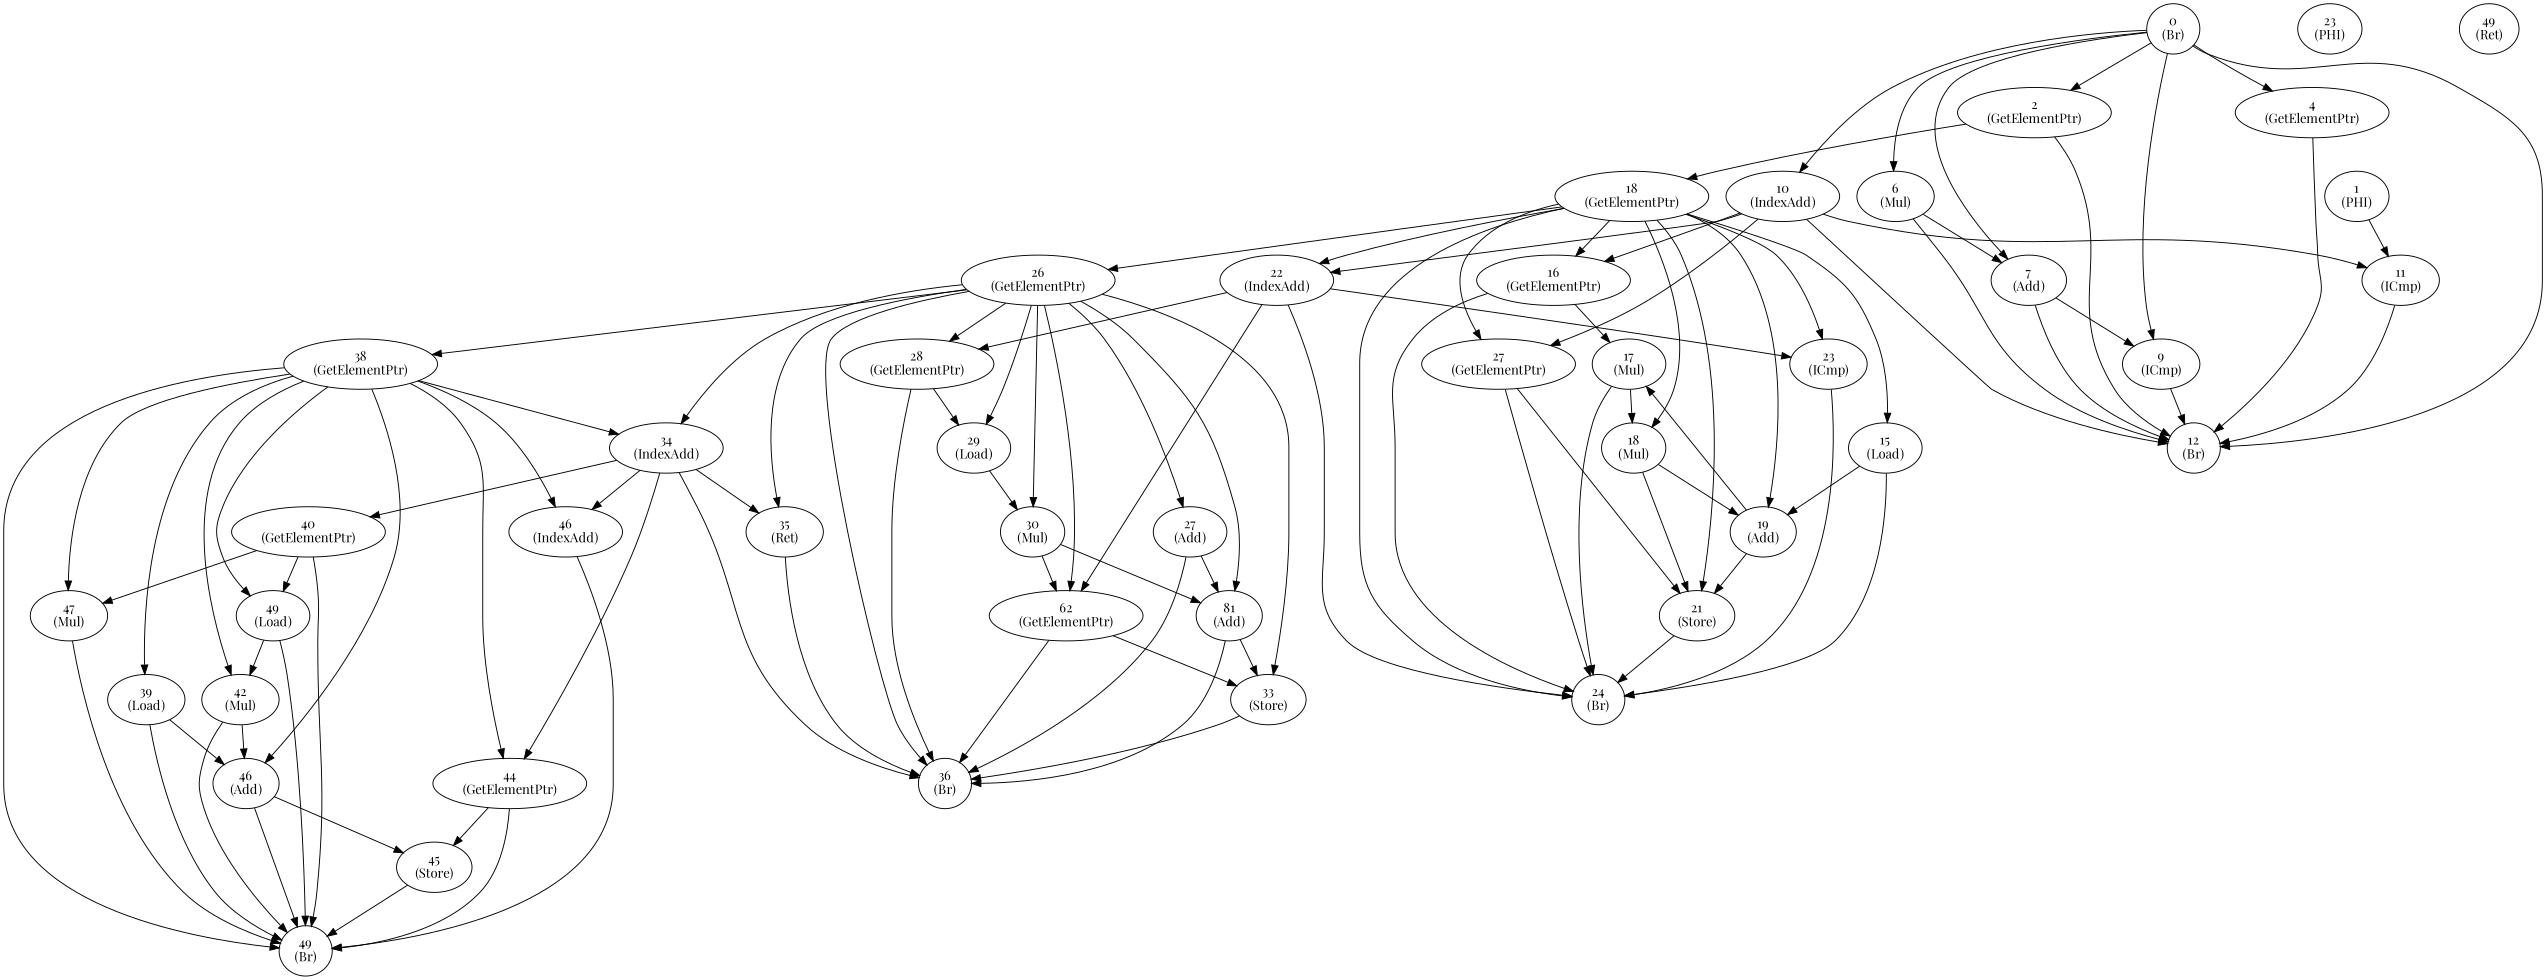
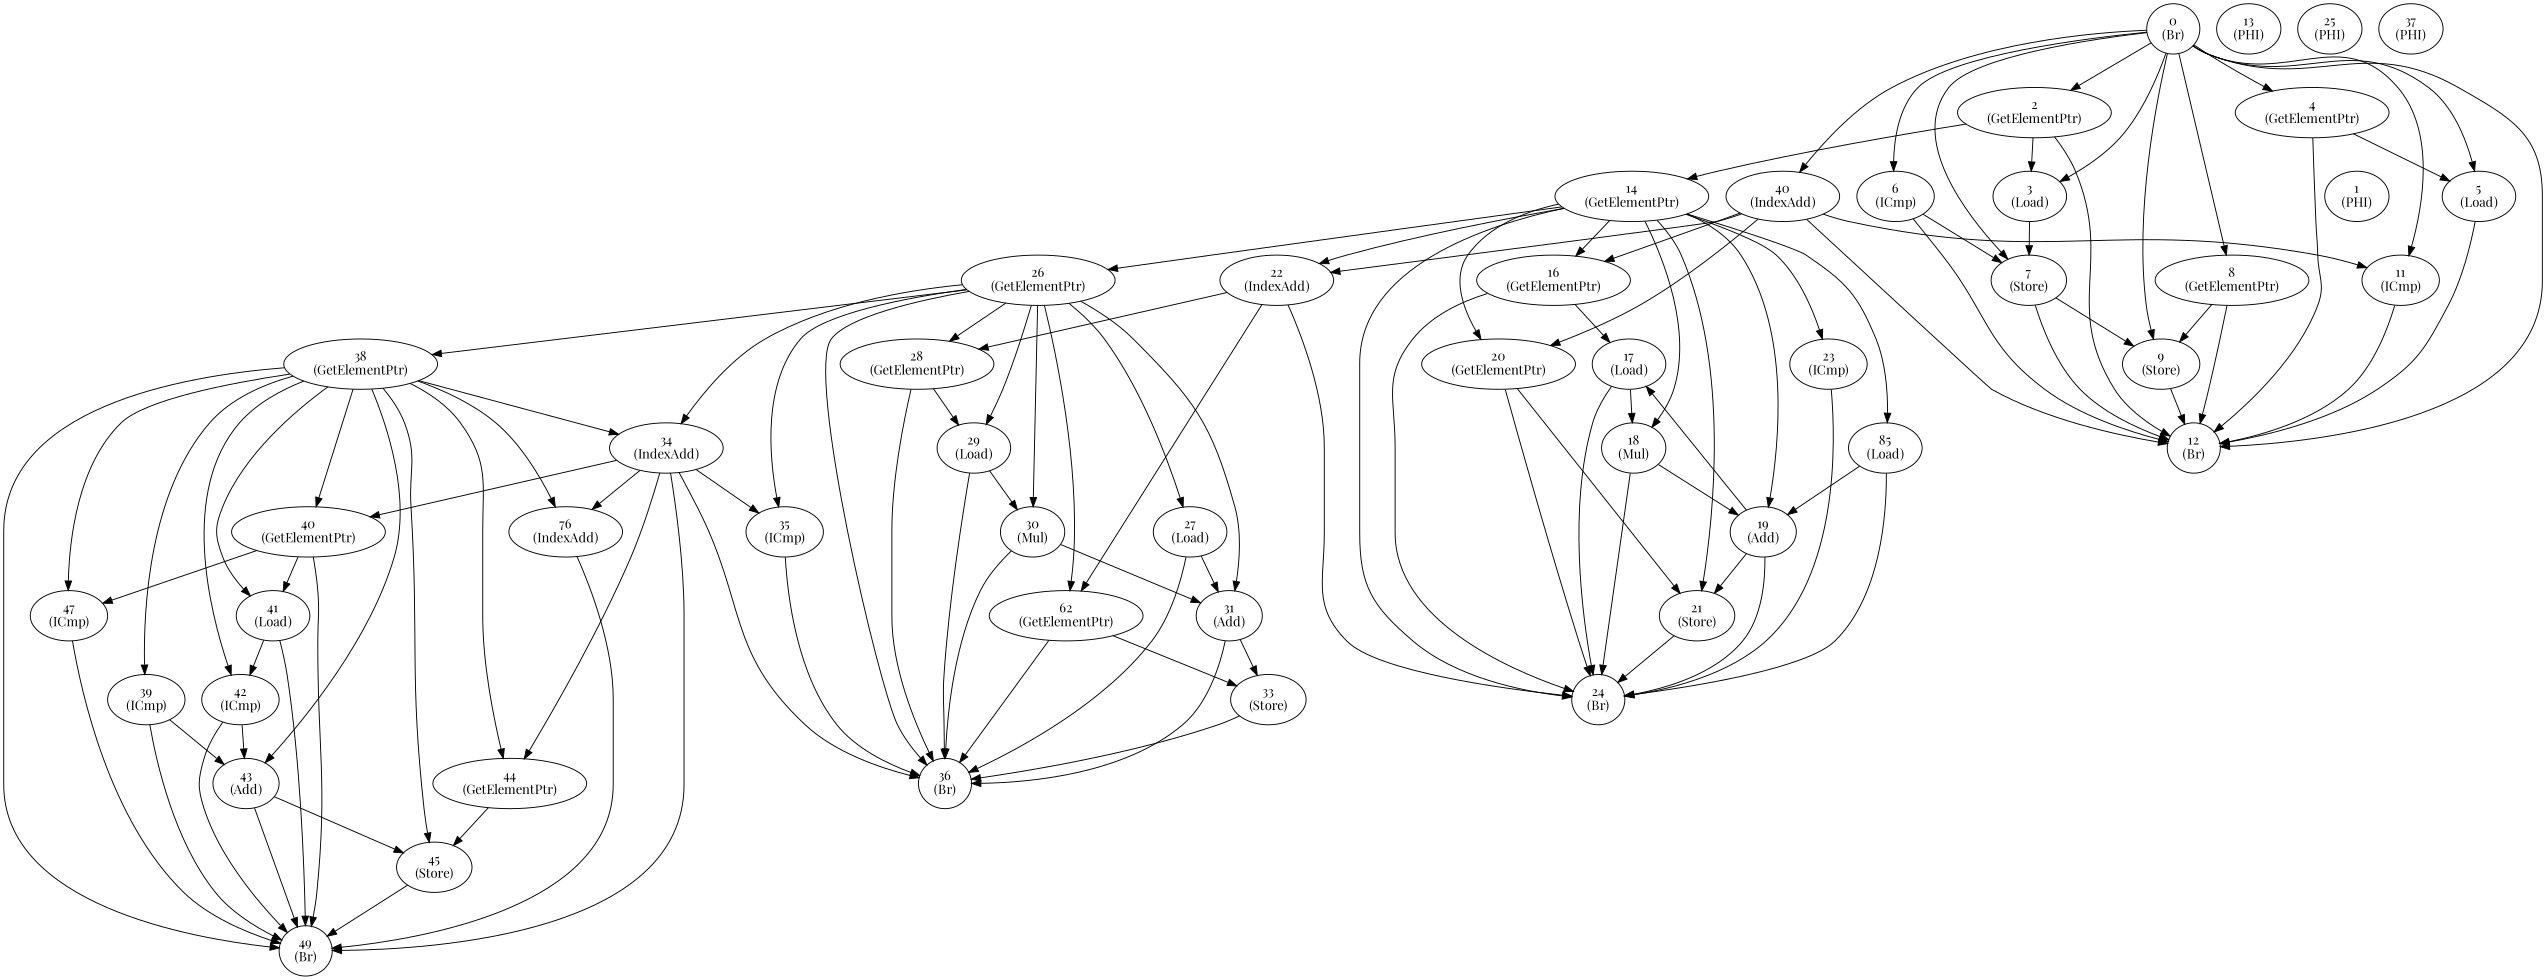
node "13 (PHI)": added
node "23 (PHI)": label "23 (PHI)" -> "25 (PHI)"
node "37 (PHI)": added
node "49 (Ret)": removed
node "18 (GetElementPtr)": label "18 (GetElementPtr)" -> "14 (GetElementPtr)"
node "10 (IndexAdd)": label "10 (IndexAdd)" -> "40 (IndexAdd)"
node "6 (Mul)": label "6 (Mul)" -> "6 (ICmp)"
node "3 (Load)": added
node "5 (Load)": added
edge "1 (PHI)" -> "11 (ICmp)": now "0 (Br)" -> "11 (ICmp)"
node "7 (Add)": label "7 (Add)" -> "7 (Store)"
node "8 (GetElementPtr)": added
edge "22 (IndexAdd)" -> "23 (ICmp)": removed
node "27 (GetElementPtr)": label "27 (GetElementPtr)" -> "20 (GetElementPtr)"
node "17 (Mul)": label "17 (Mul)" -> "17 (Load)"
node "9 (ICmp)": label "9 (ICmp)" -> "9 (Store)"
edge "26 (GetElementPtr)" -> "33 (Store)": removed
edge "38 (GetElementPtr)" -> "40 (GetElementPtr)": added
node "15 (Load)": label "15 (Load)" -> "85 (Load)"
edge "18 (Mul)" -> "21 (Store)": now "18 (Mul)" -> "24 (Br)"
node "46 (IndexAdd)": label "46 (IndexAdd)" -> "76 (IndexAdd)"
node "35 (Ret)": label "35 (Ret)" -> "35 (ICmp)"
node "27 (Add)": label "27 (Add)" -> "27 (Load)"
edge "30 (Mul)" -> "62 (GetElementPtr)": now "30 (Mul)" -> "36 (Br)"
edge "38 (GetElementPtr)" -> "45 (Store)": added
edge "29 (Load)" -> "36 (Br)": added
node "47 (Mul)": label "47 (Mul)" -> "47 (ICmp)"
node "49 (Load)": label "49 (Load)" -> "41 (Load)"
node "81 (Add)": label "81 (Add)" -> "31 (Add)"
edge "19 (Add)" -> "24 (Br)": added
node "39 (Load)": label "39 (Load)" -> "39 (ICmp)"
node "42 (Mul)": label "42 (Mul)" -> "42 (ICmp)"
node "46 (Add)": label "46 (Add)" -> "43 (Add)"
edge "44 (GetElementPtr)" -> "49 (Br)": now "34 (IndexAdd)" -> "49 (Br)"
